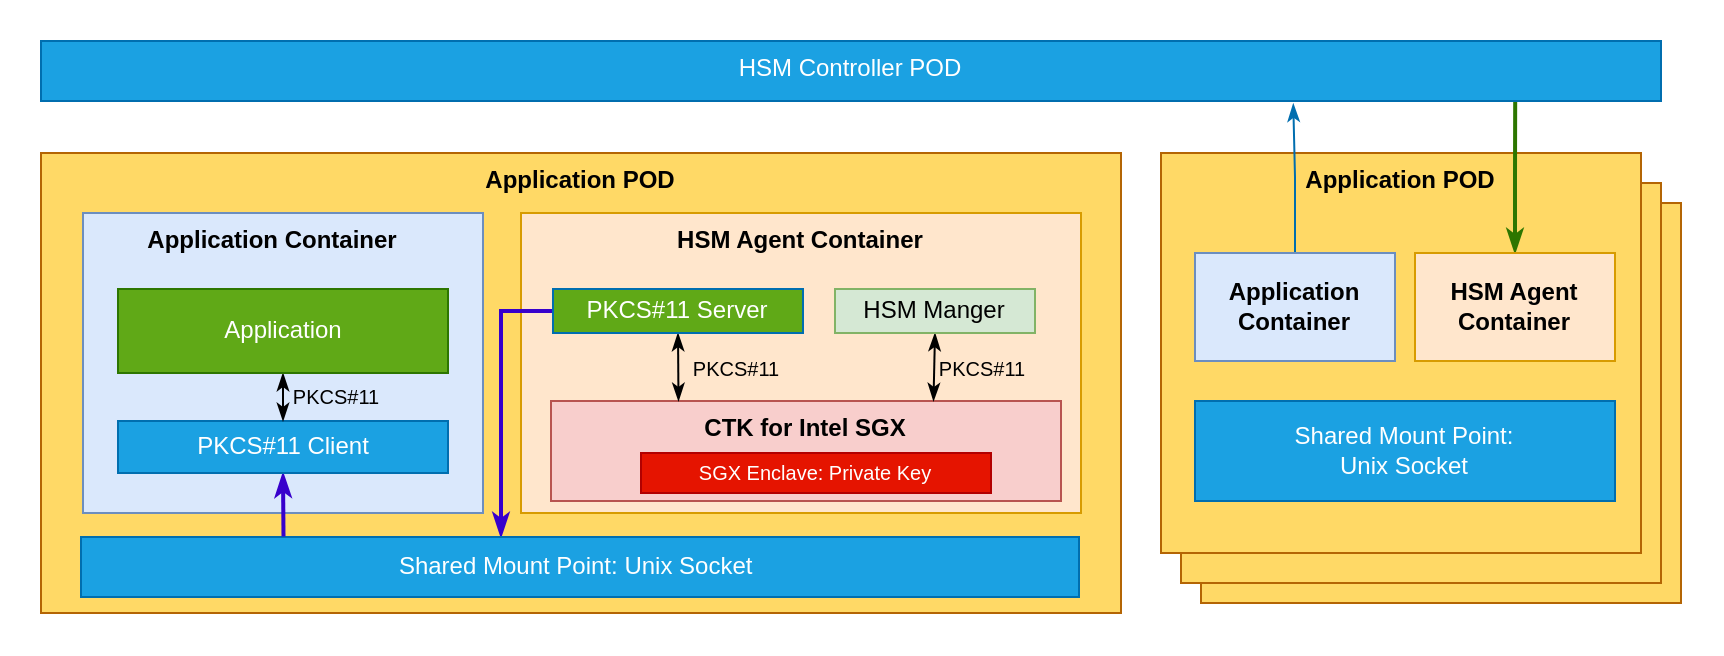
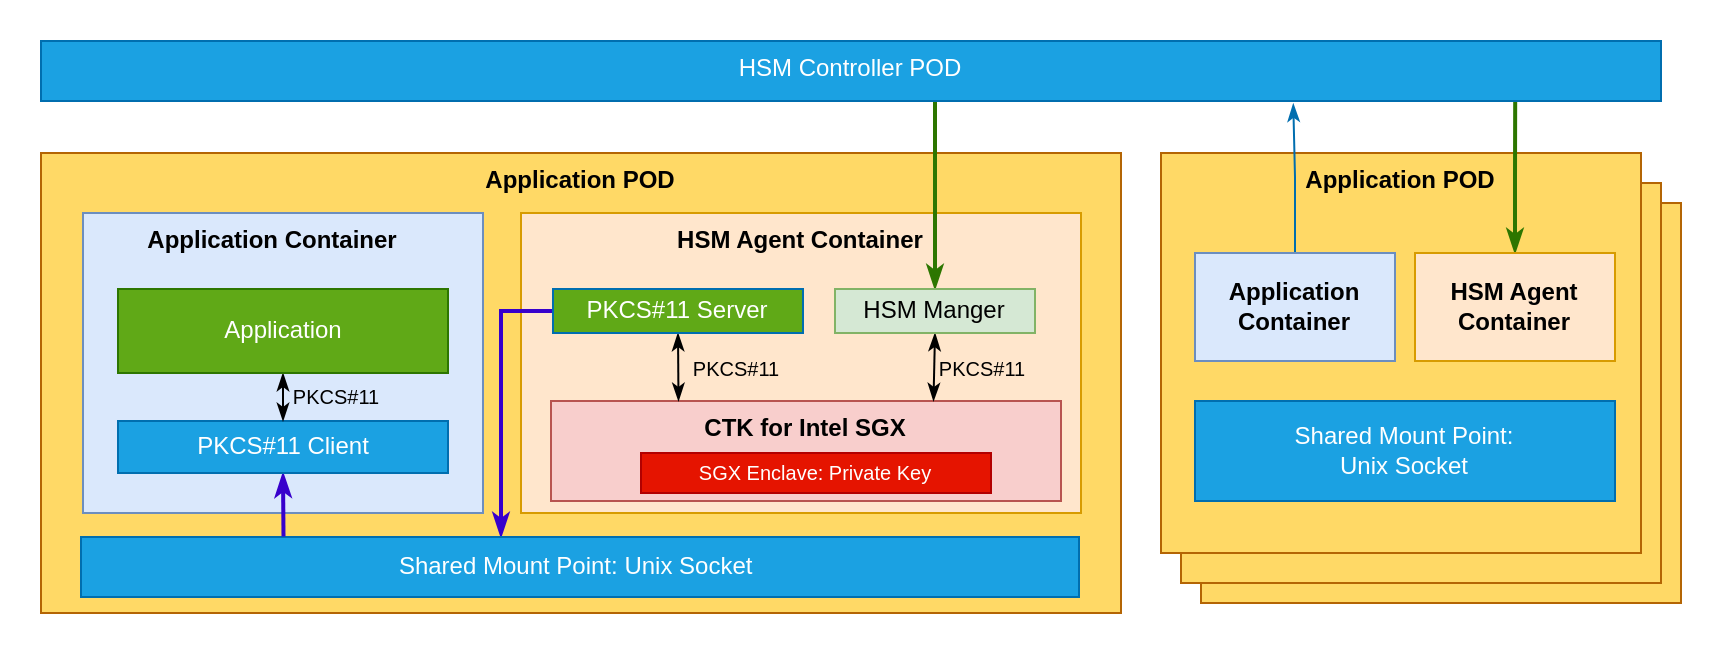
edge "HSM Controller POD" -> "HSM Manger": added
